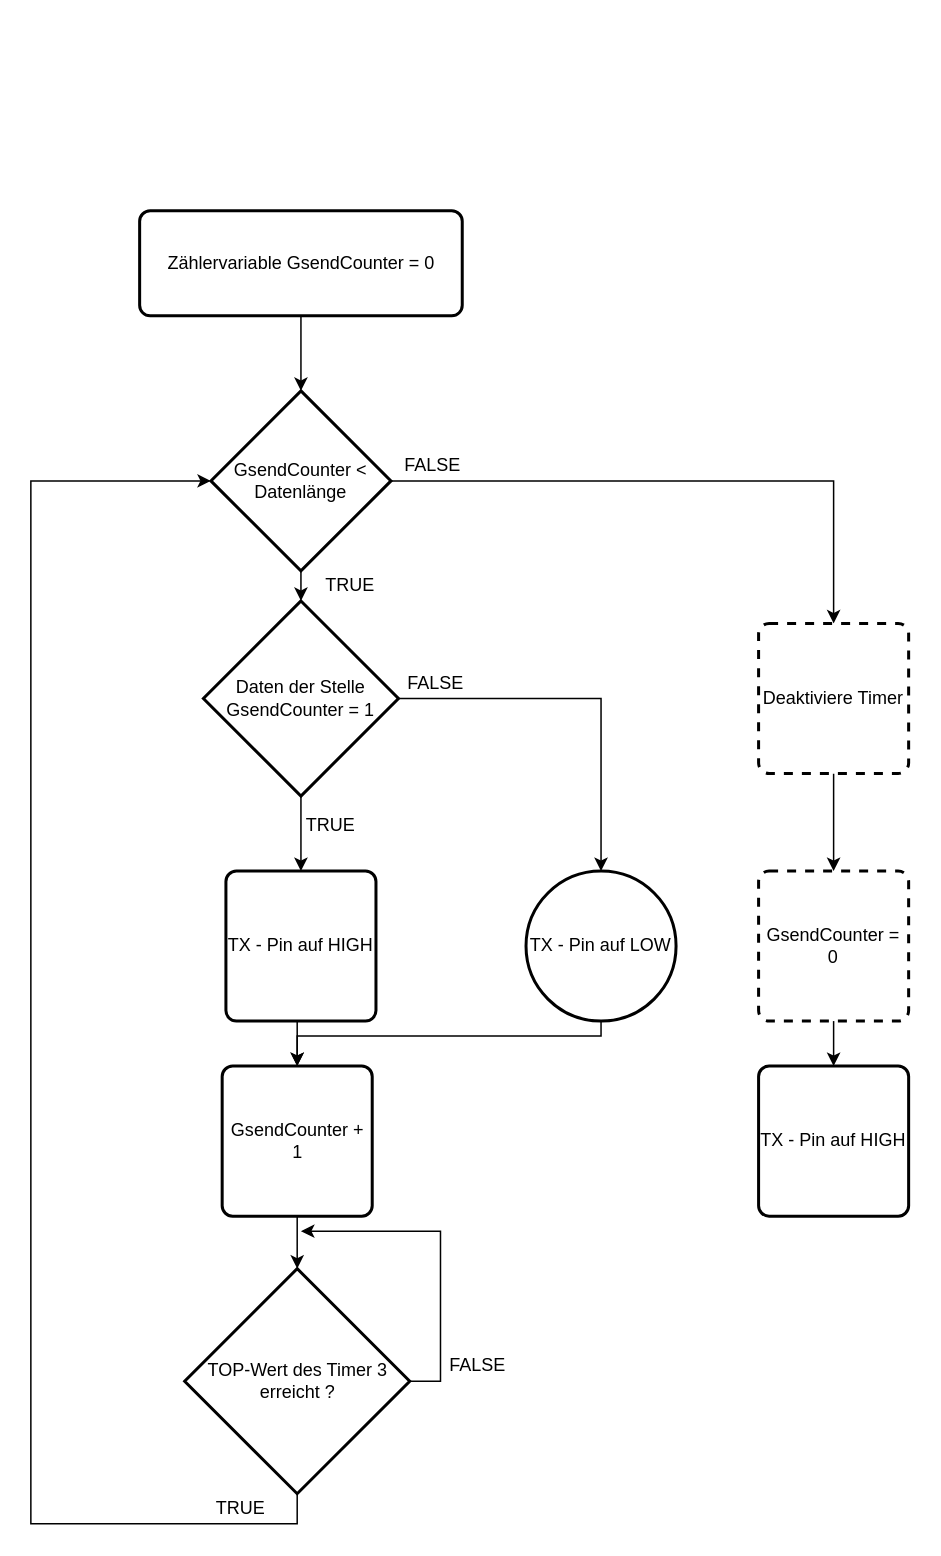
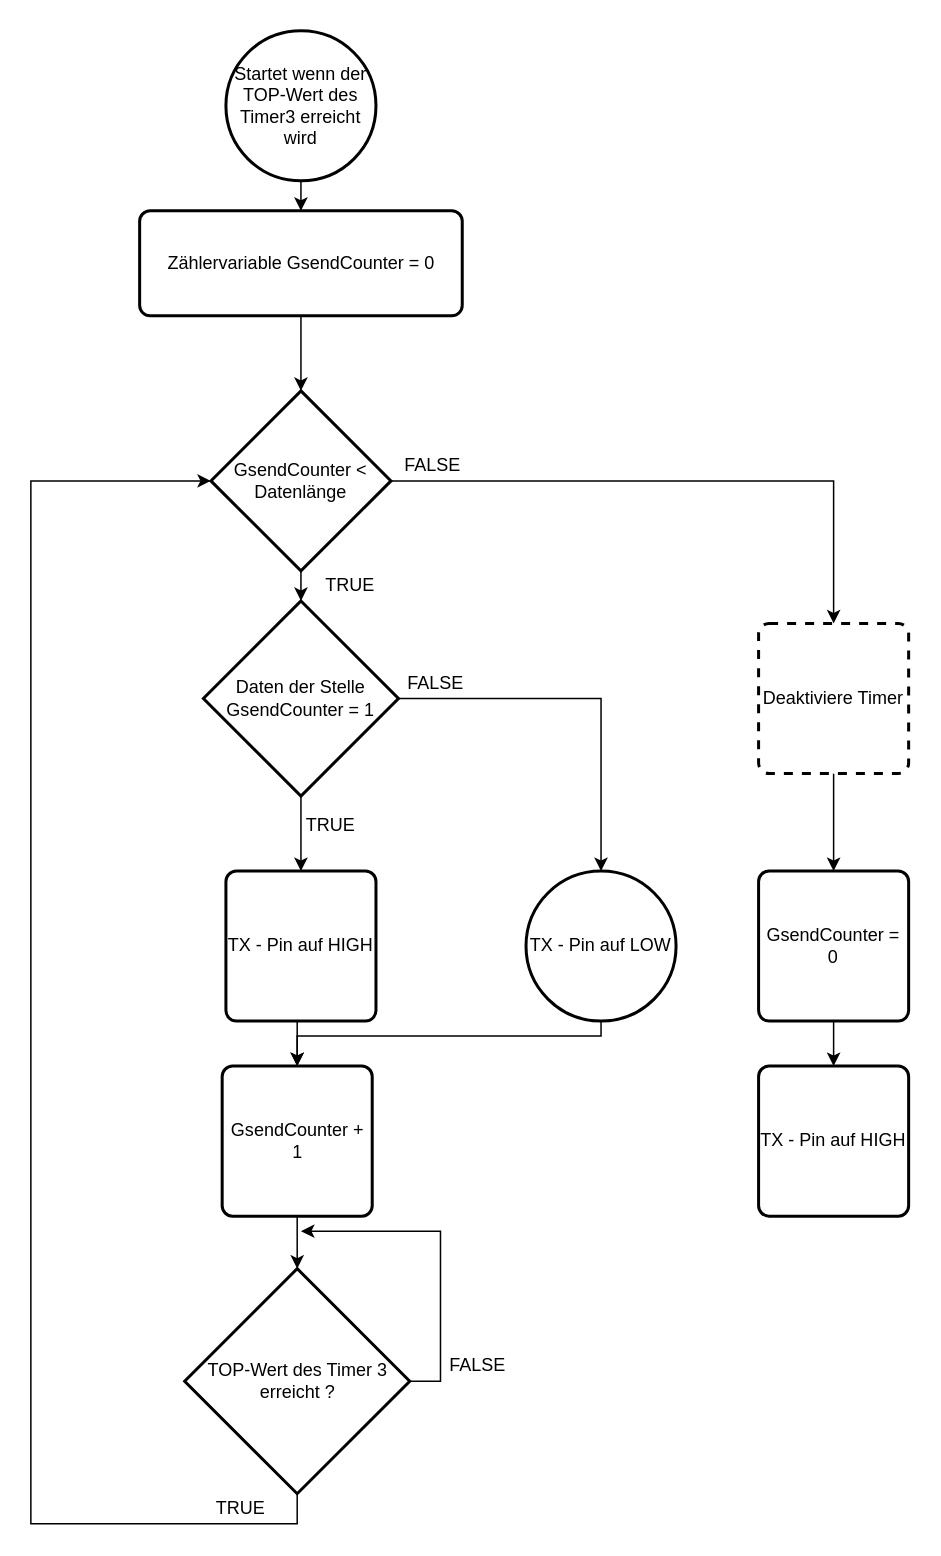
node "Startet wenn der TOP-Wert des Timer3 erreicht wird": added
edge "Startet wenn der TOP-Wert des Timer3 erreicht wird" -> "Zählervariable GsendCounter = 0": added
node "GsendCounter = 0": style dashed -> solid
